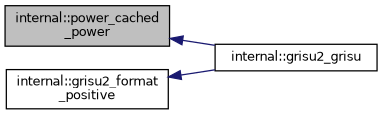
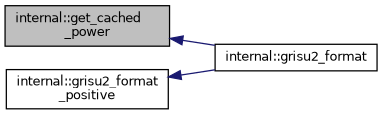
node "internal::power_cached _power": label "internal::power_cached _power" -> "internal::get_cached _power"
node "internal::grisu2_grisu": label "internal::grisu2_grisu" -> "internal::grisu2_format"
